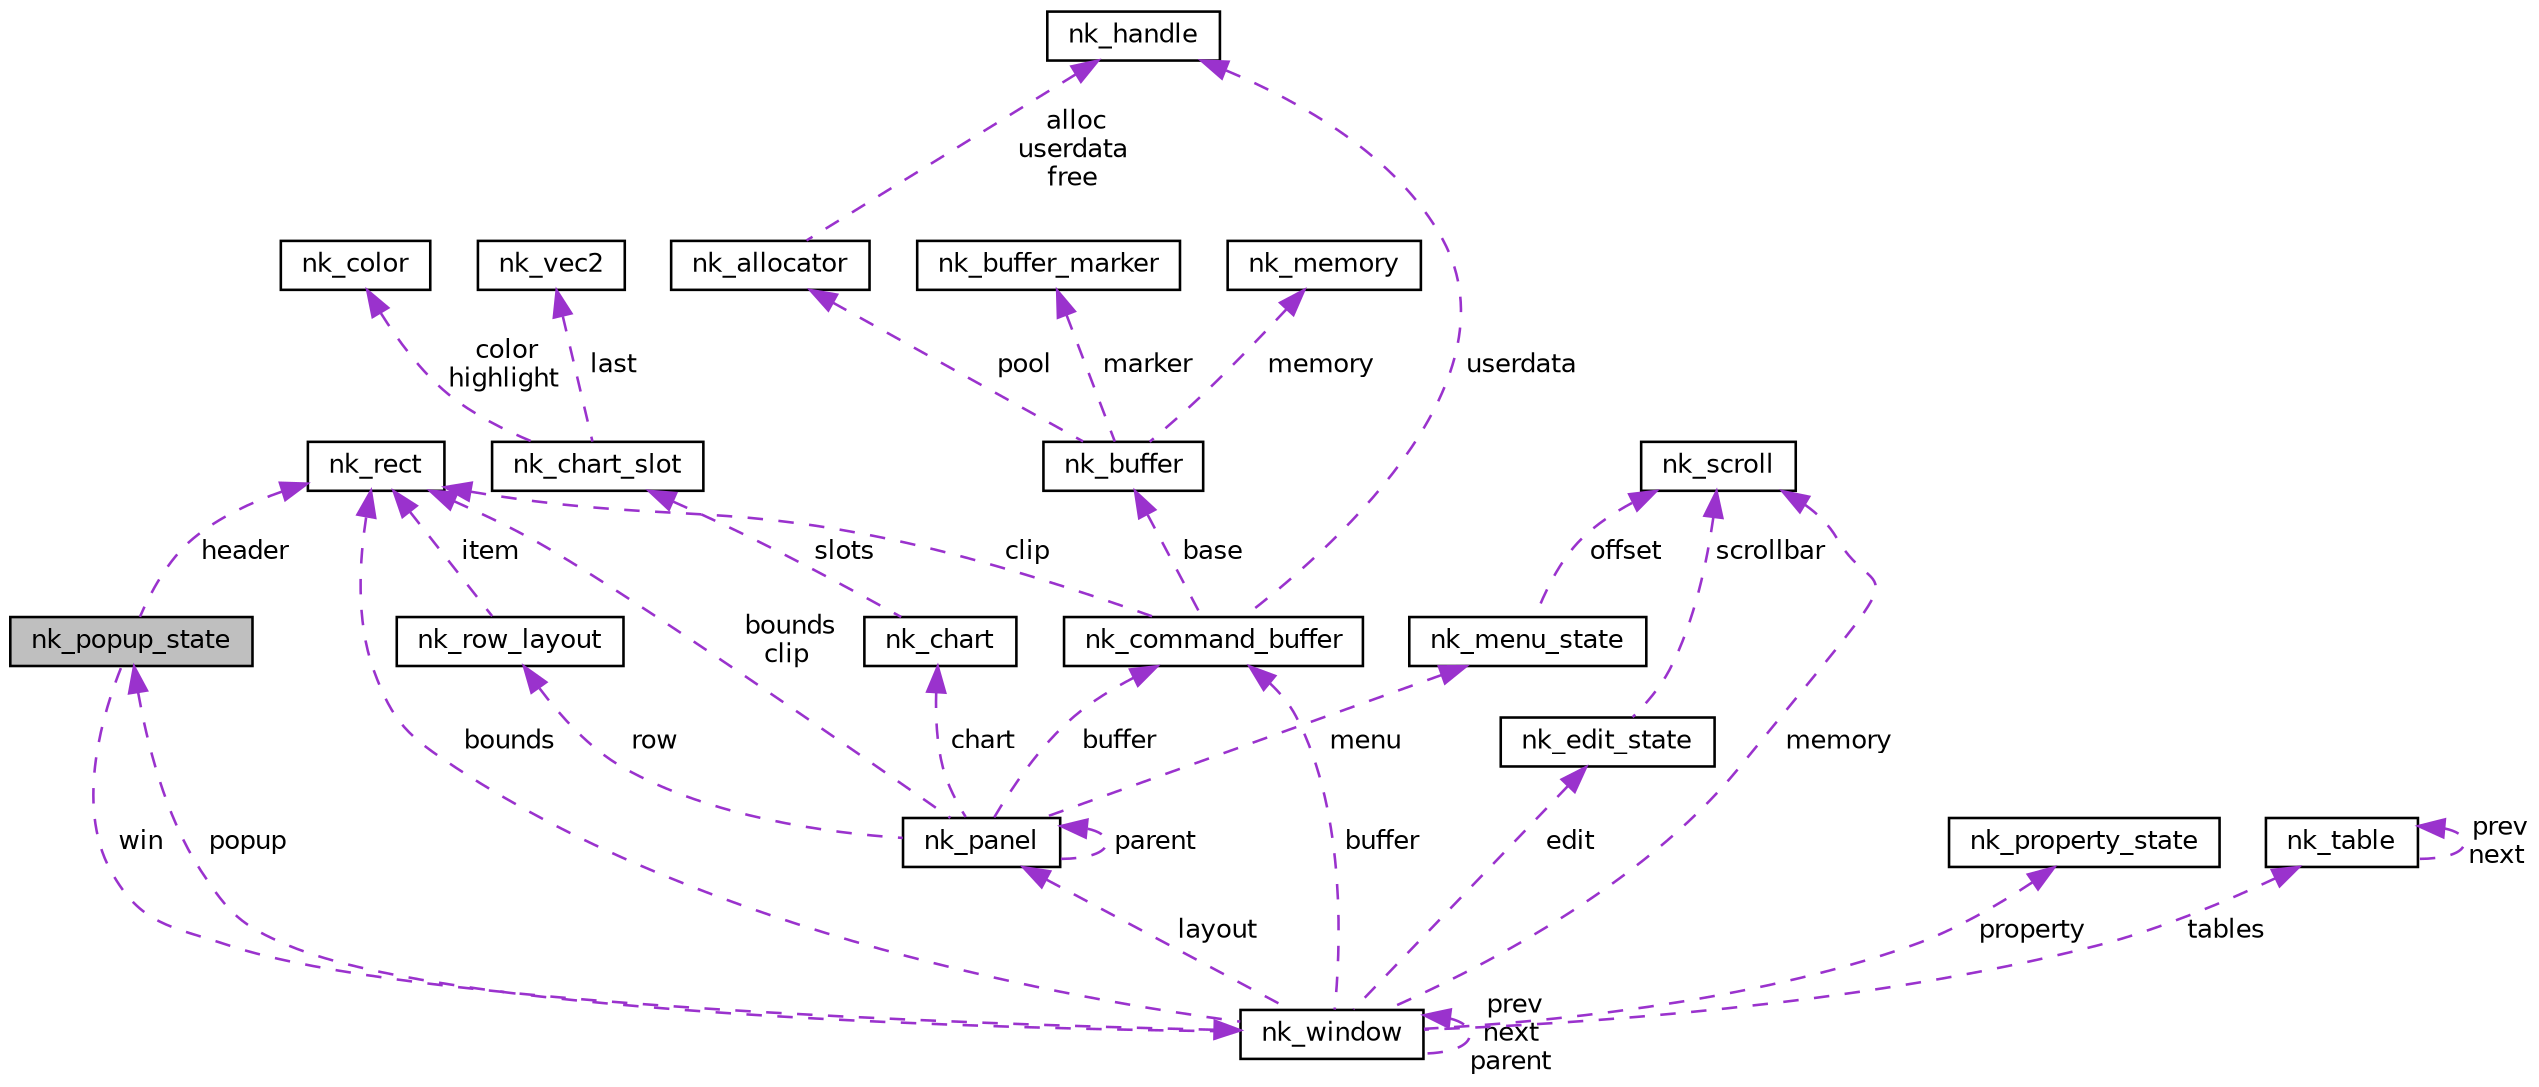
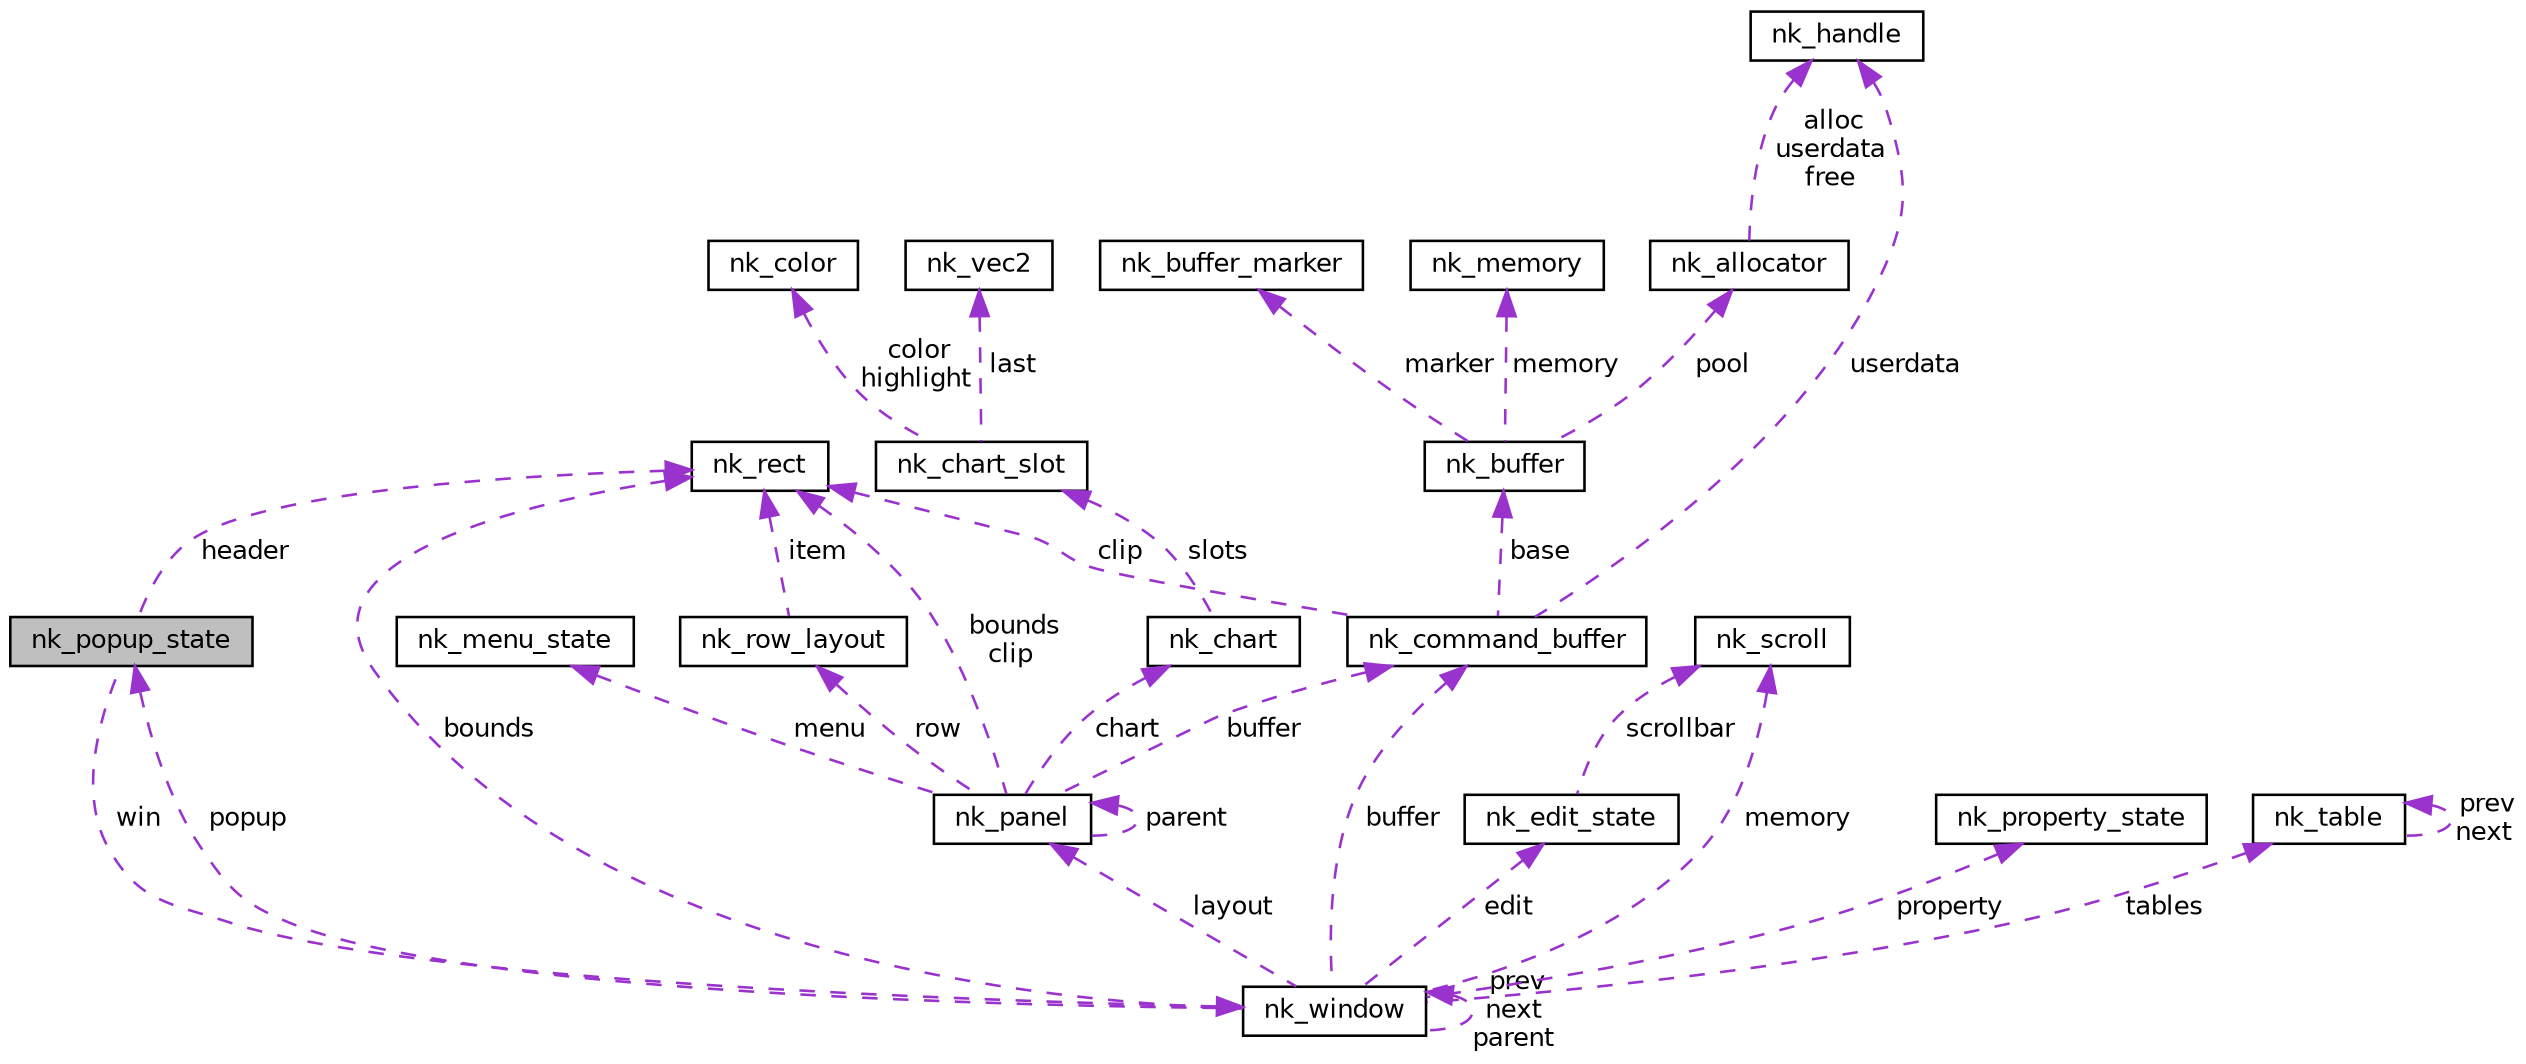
edge "nk_menu_state" -> "nk_scroll": removed, label "offset"
